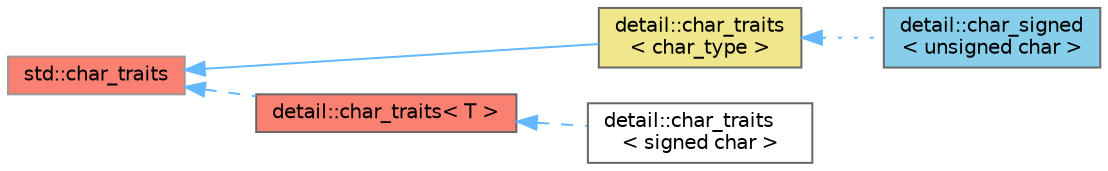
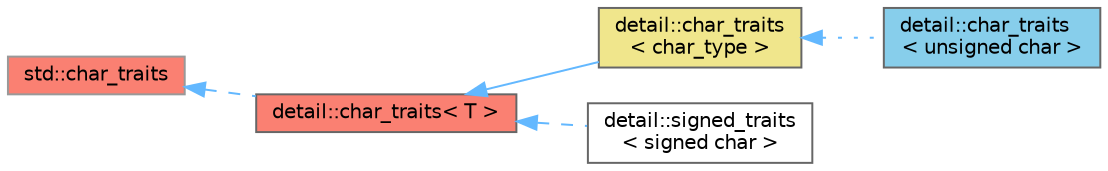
node "detail::char_signed < unsigned char >": label "detail::char_signed < unsigned char >" -> "detail::char_traits < unsigned char >"
edge "detail::char_traits < char_type >" -> "std::char_traits": now "detail::char_traits < char_type >" -> "detail::char_traits< T >"
node "detail::char_traits < signed char >": label "detail::char_traits < signed char >" -> "detail::signed_traits < signed char >"
